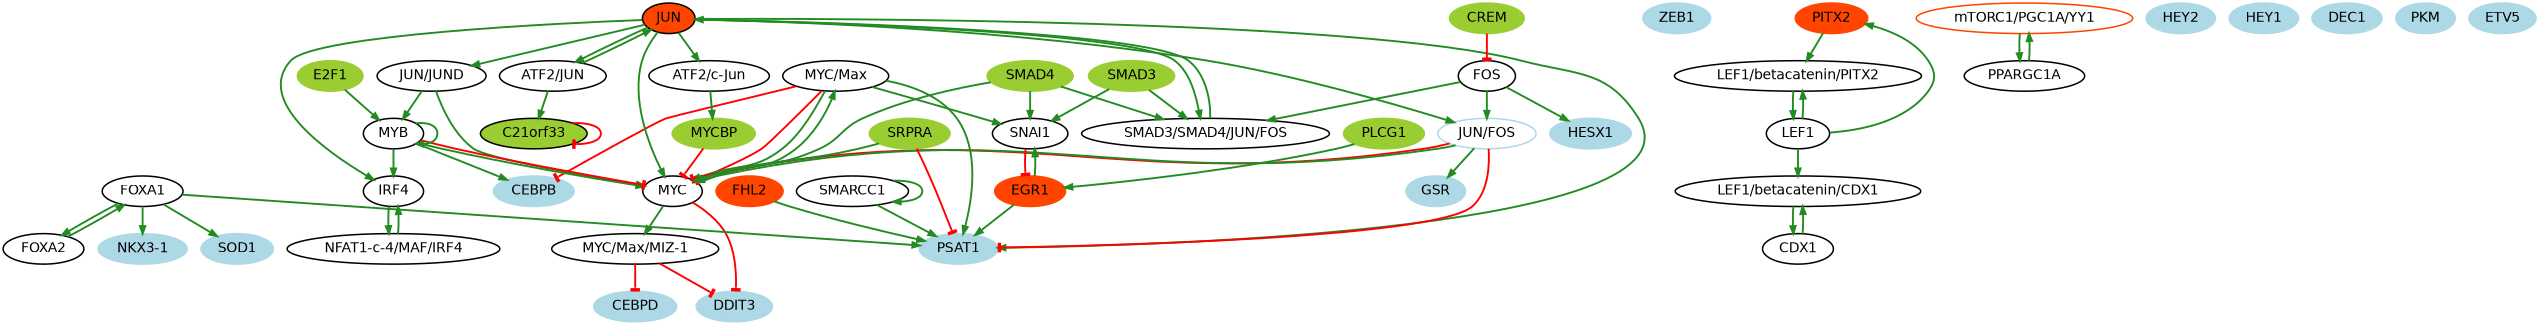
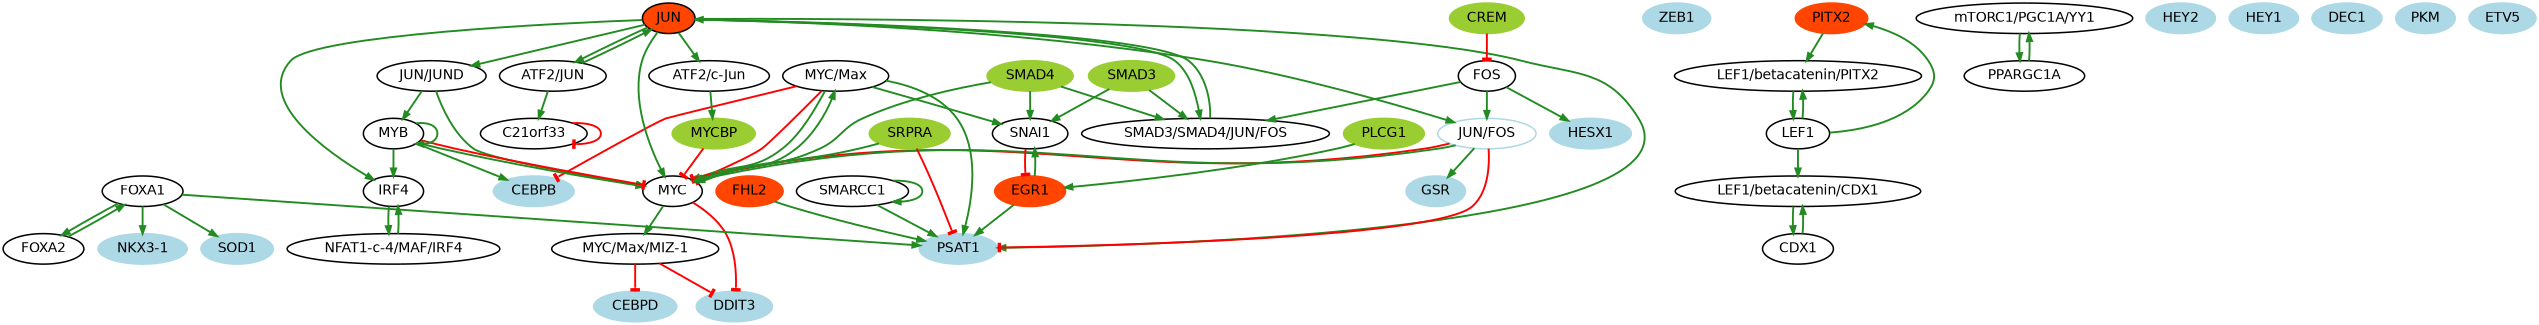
node "mTORC1/PGC1A/YY1": color orangered -> black
node "E2F1": removed
node "C21orf33": fillcolor olivedrab3 -> white
